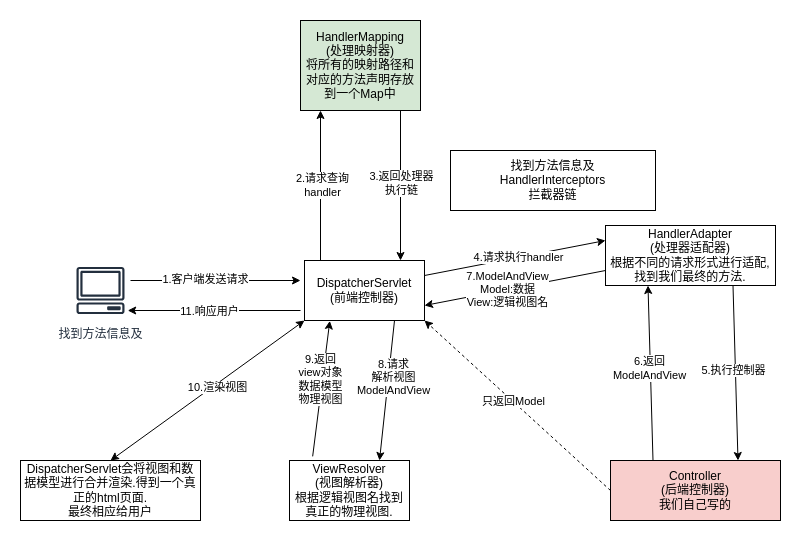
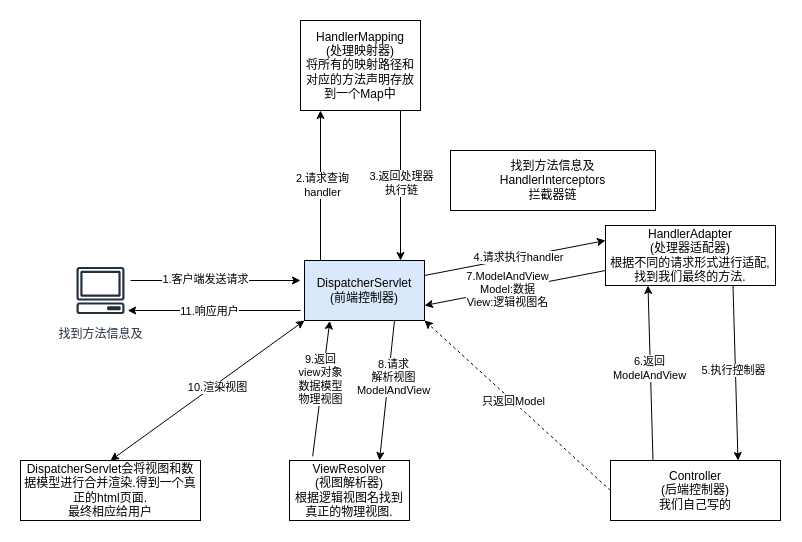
node "HandlerMapping (处理映射器) 将所有的映射路径和对应的方法声明存放到一个Map中": fillcolor #d5e8d4 -> #ffffff
node "DispatcherServlet (前端控制器)": fillcolor #ffffff -> #dae8fc
node "Controller (后端控制器) 我们自己写的": fillcolor #f8cecc -> #ffffff
